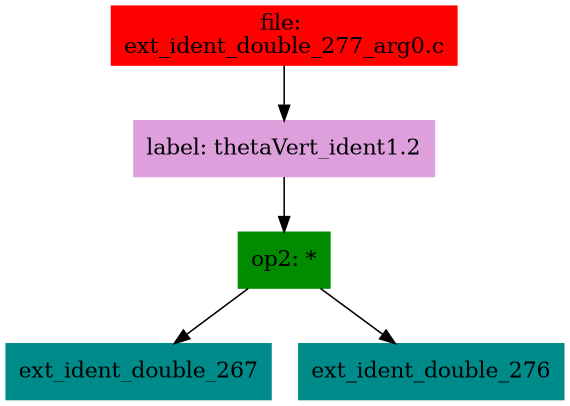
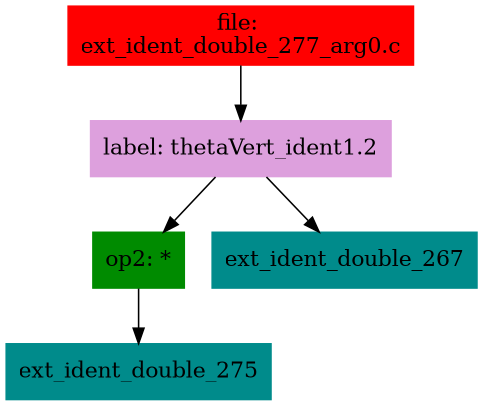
edge "op2: *" -> "ext_ident_double_267": now "label: thetaVert_ident1.2" -> "ext_ident_double_267"
node "ext_ident_double_276": label "ext_ident_double_276" -> "ext_ident_double_275"
